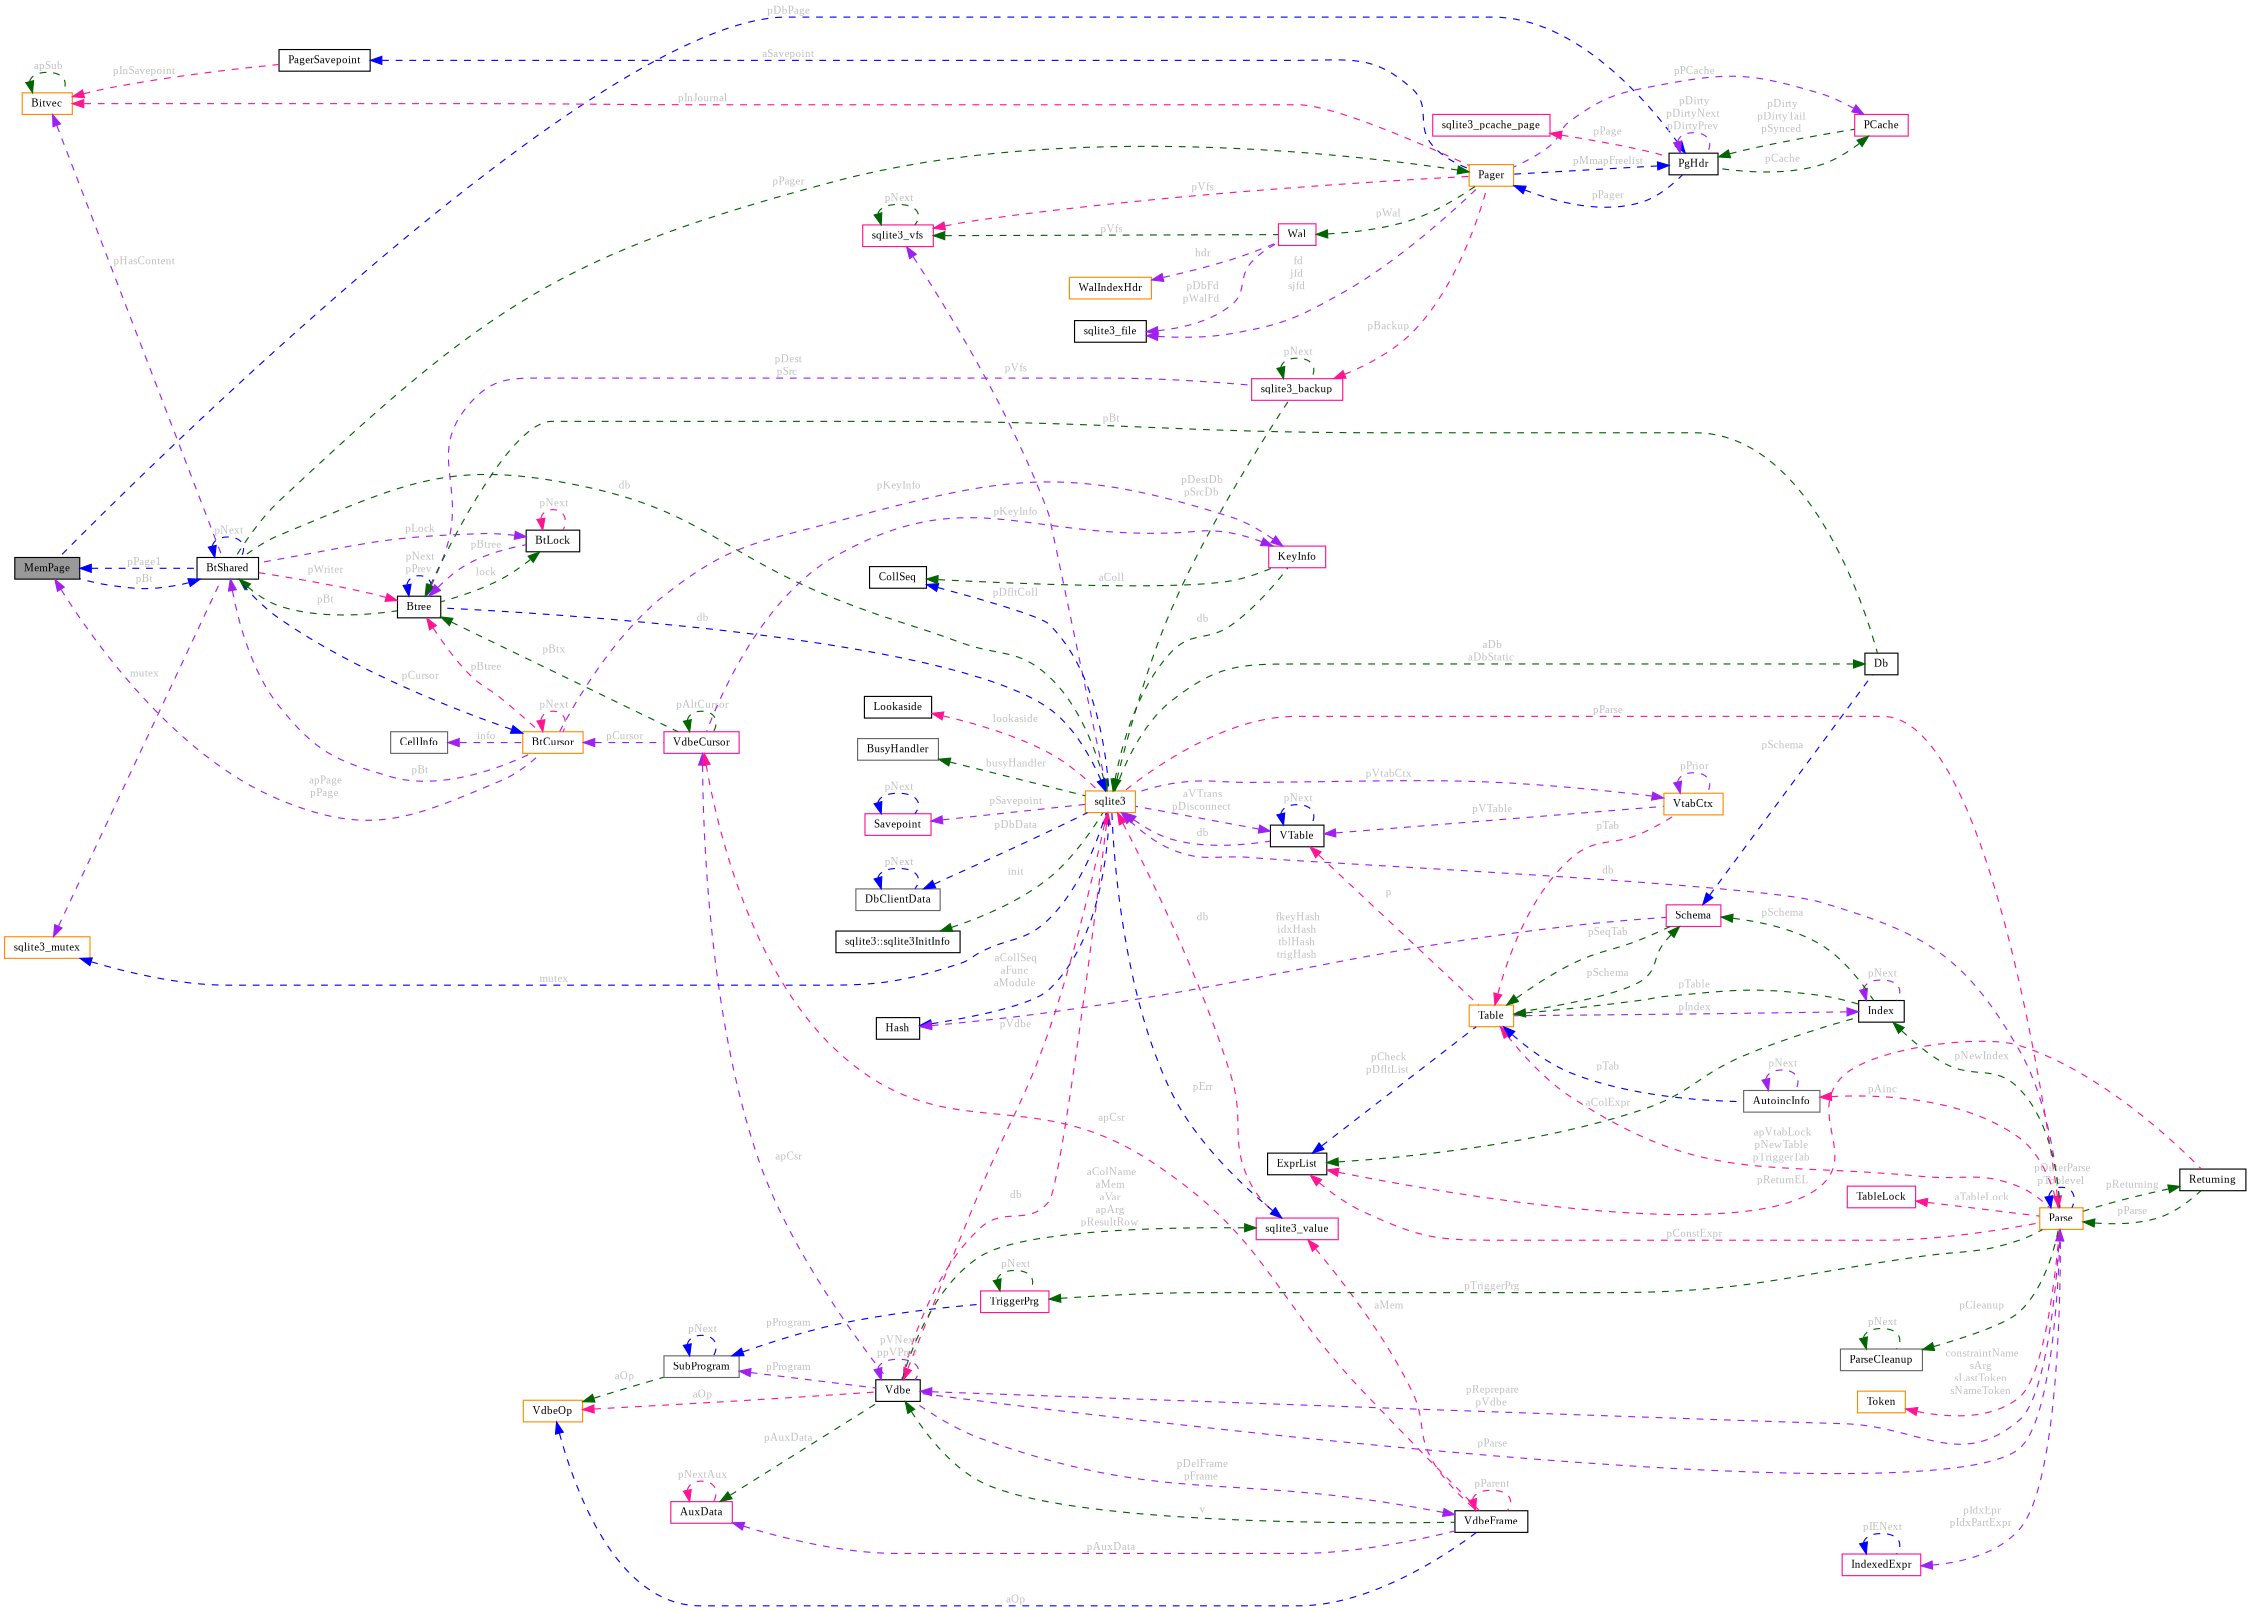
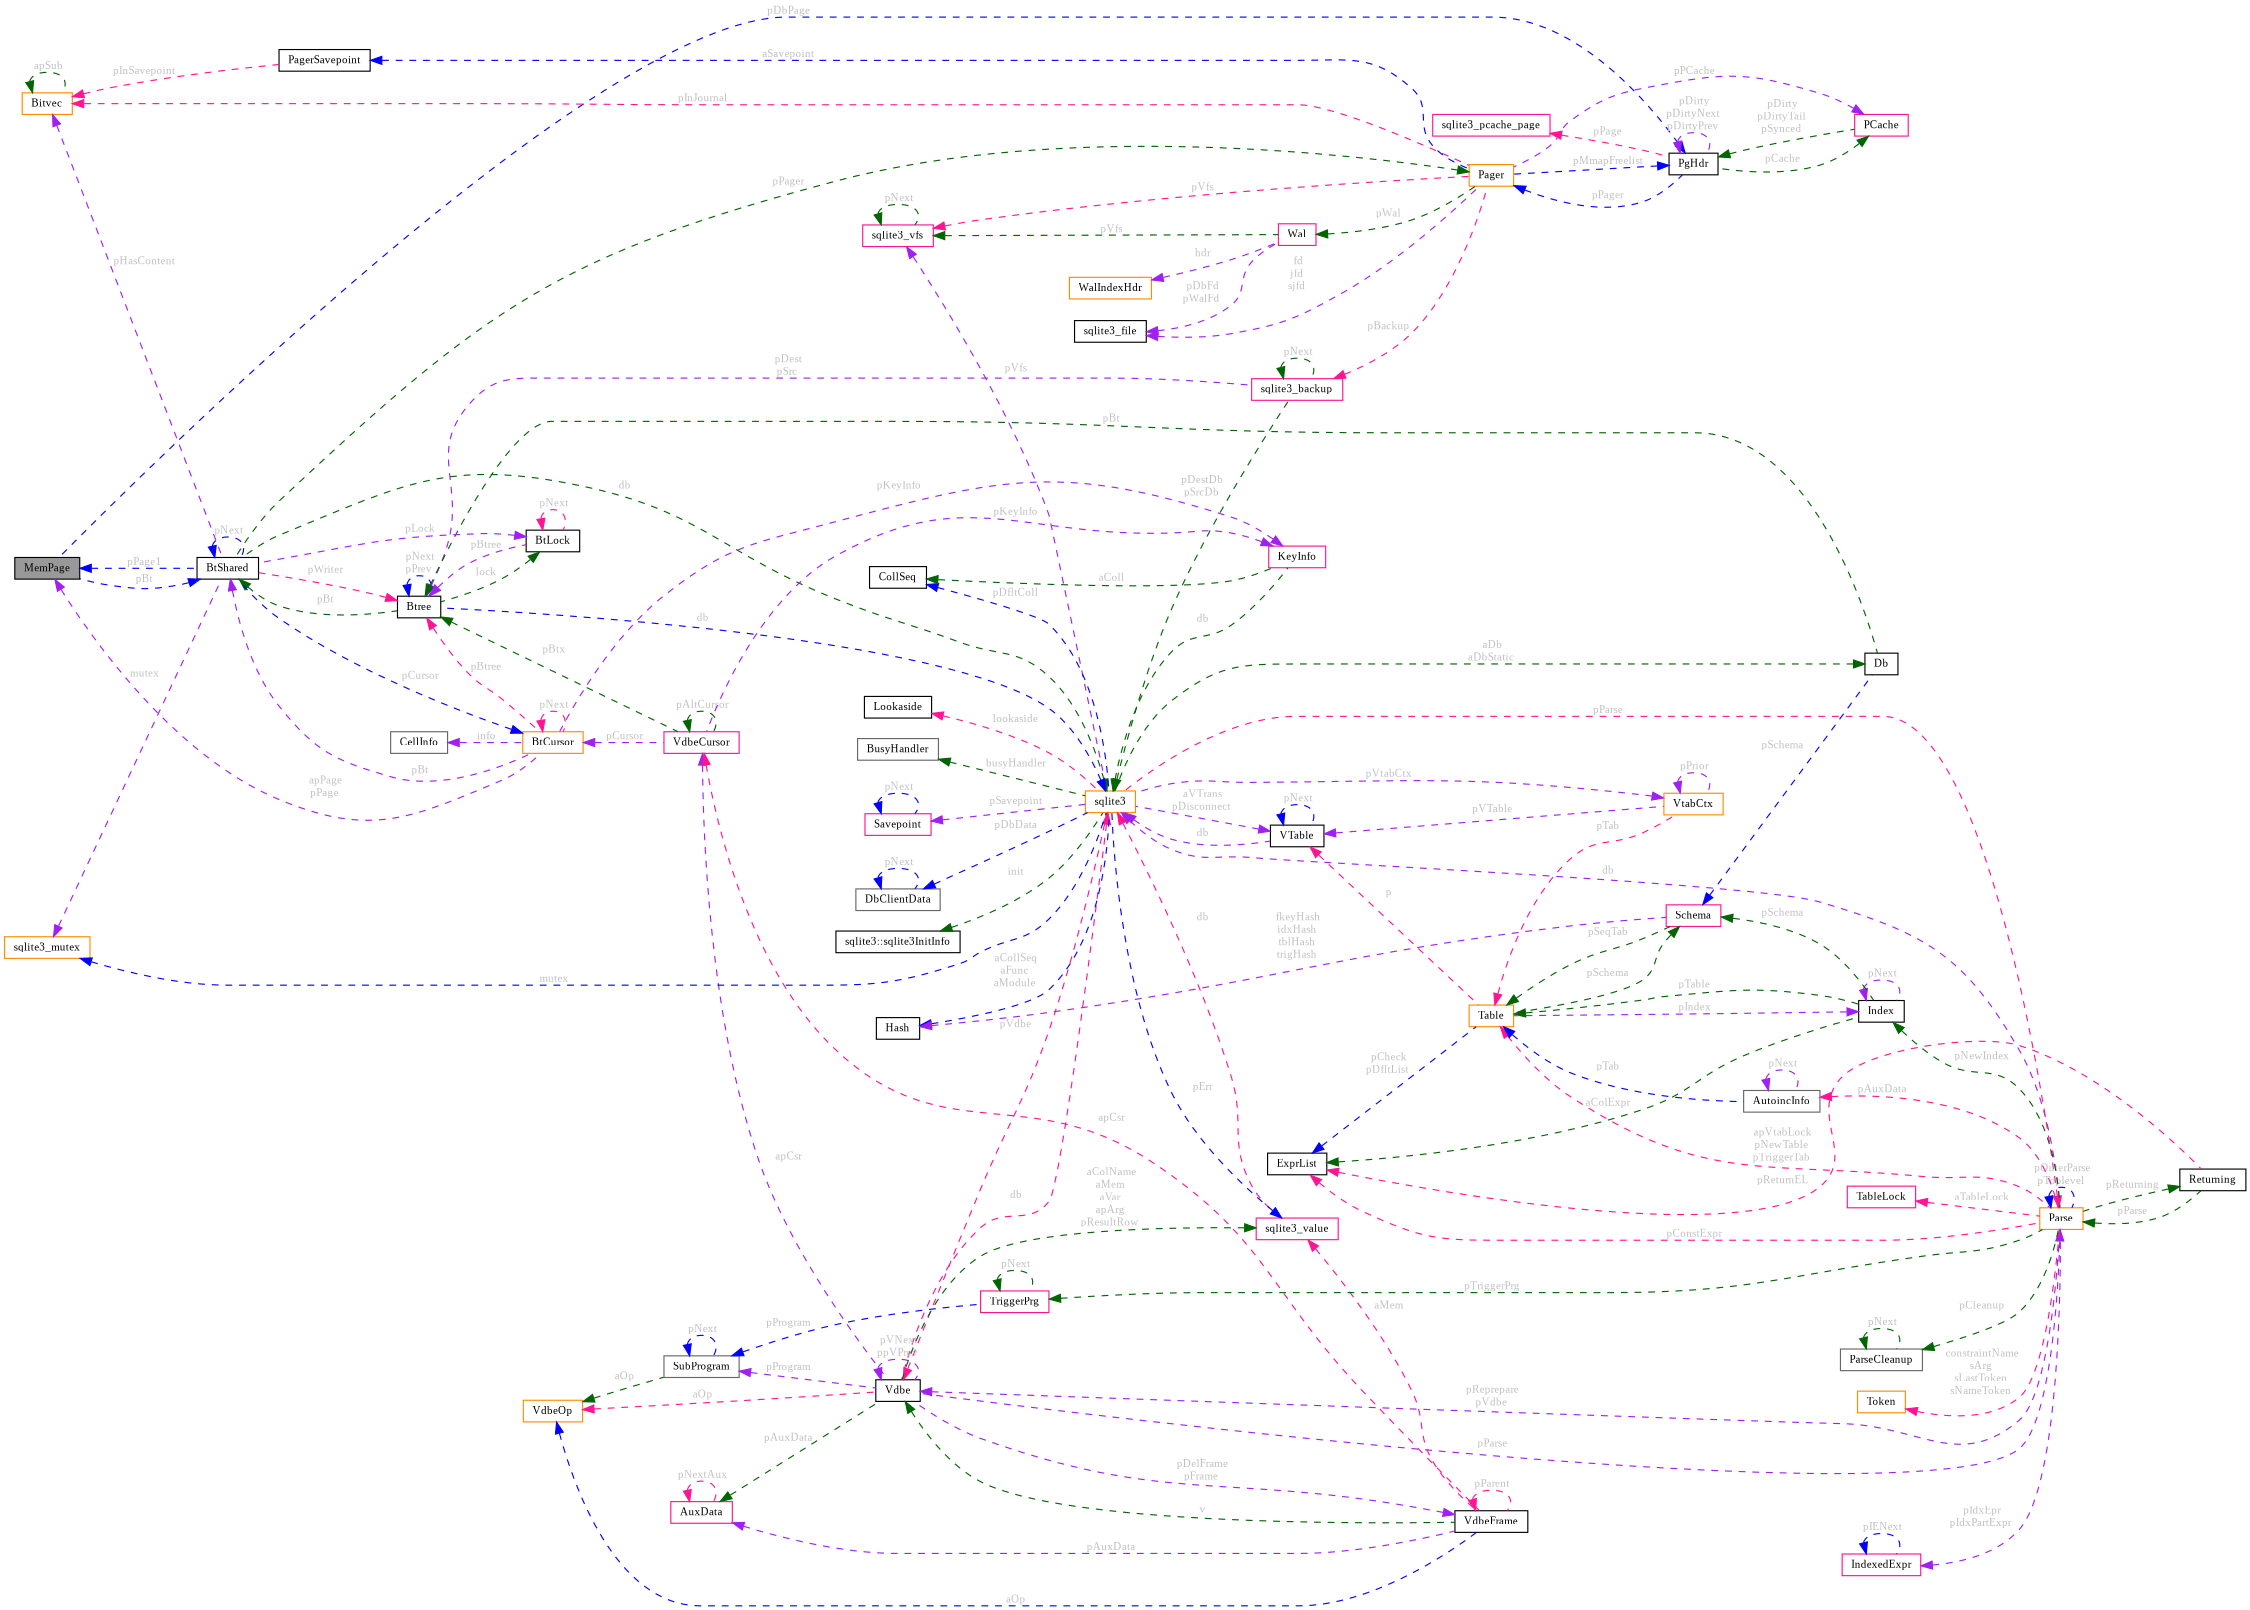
edge "Parse" -> "AutoincInfo": label " pAinc" -> " pAuxData"
